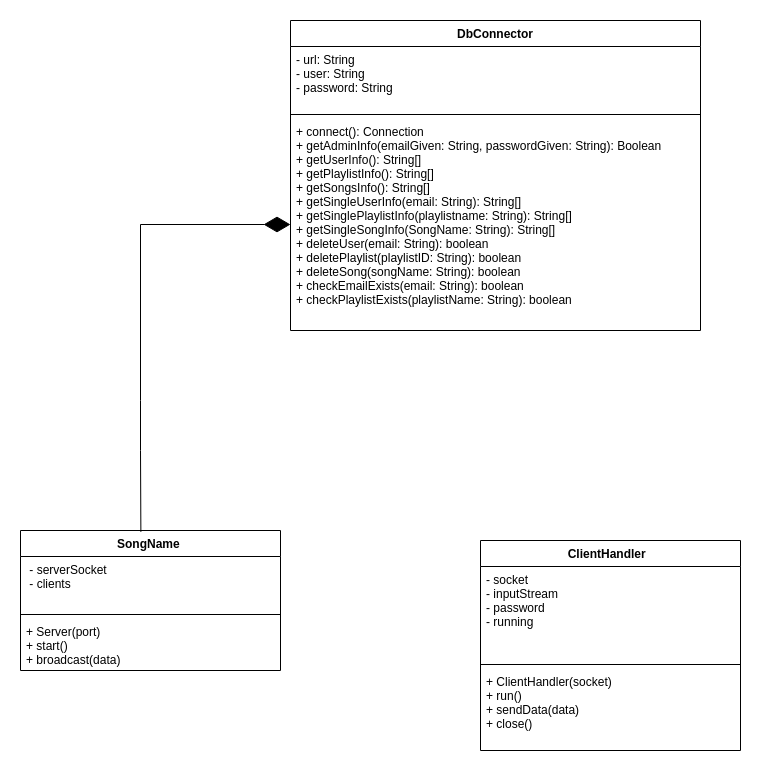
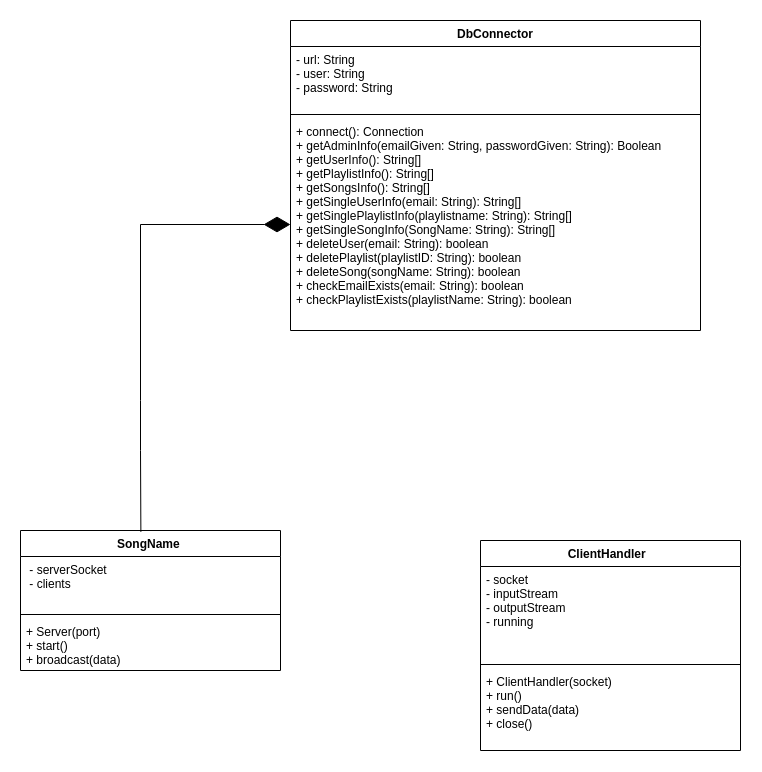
node "- socket - inputStream - password - running": label "- socket - inputStream - password - running" -> "- socket - inputStream - outputStream - running"
